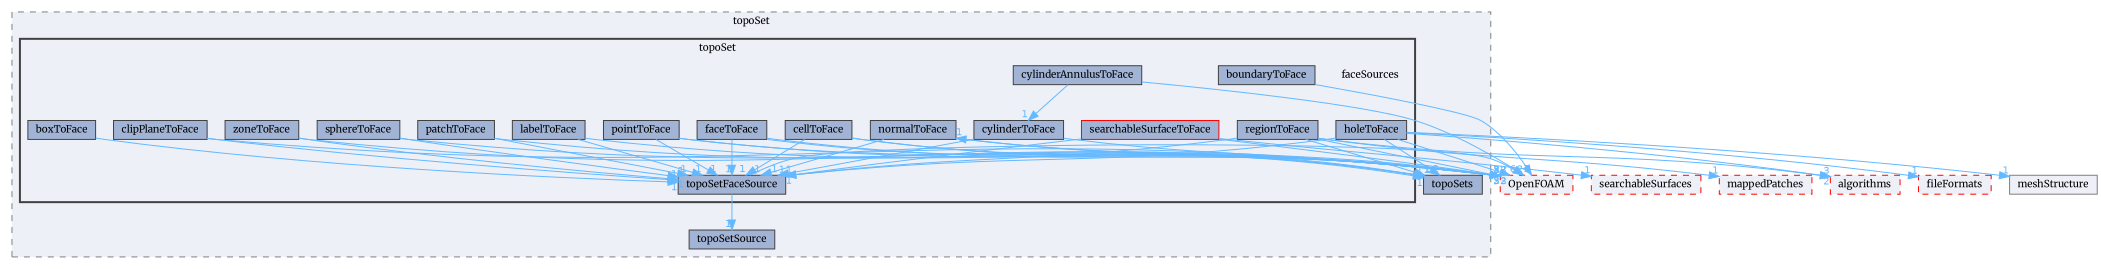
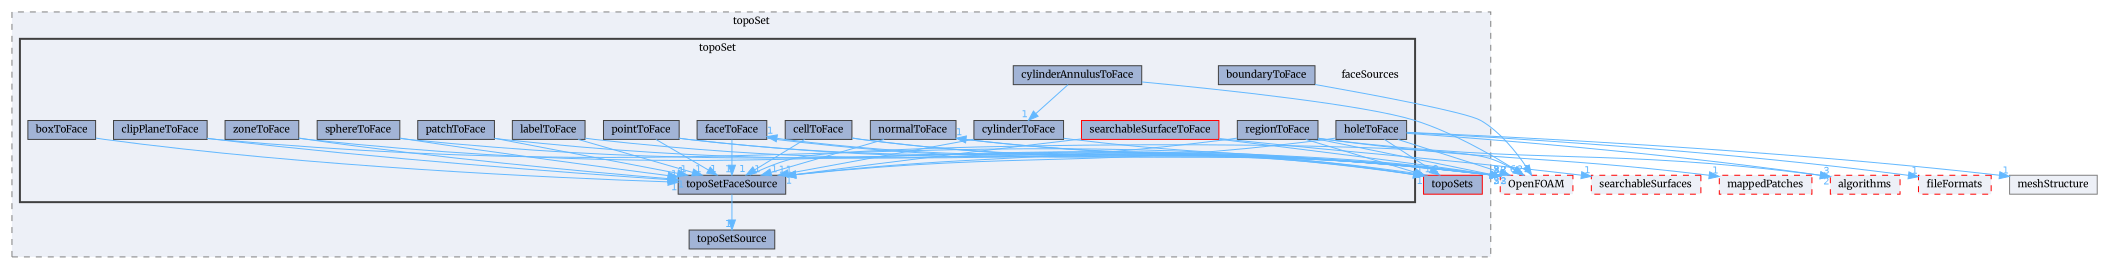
edge "faceToFace" -> "topoSets": reversed
node "topoSets": color grey25 -> red
